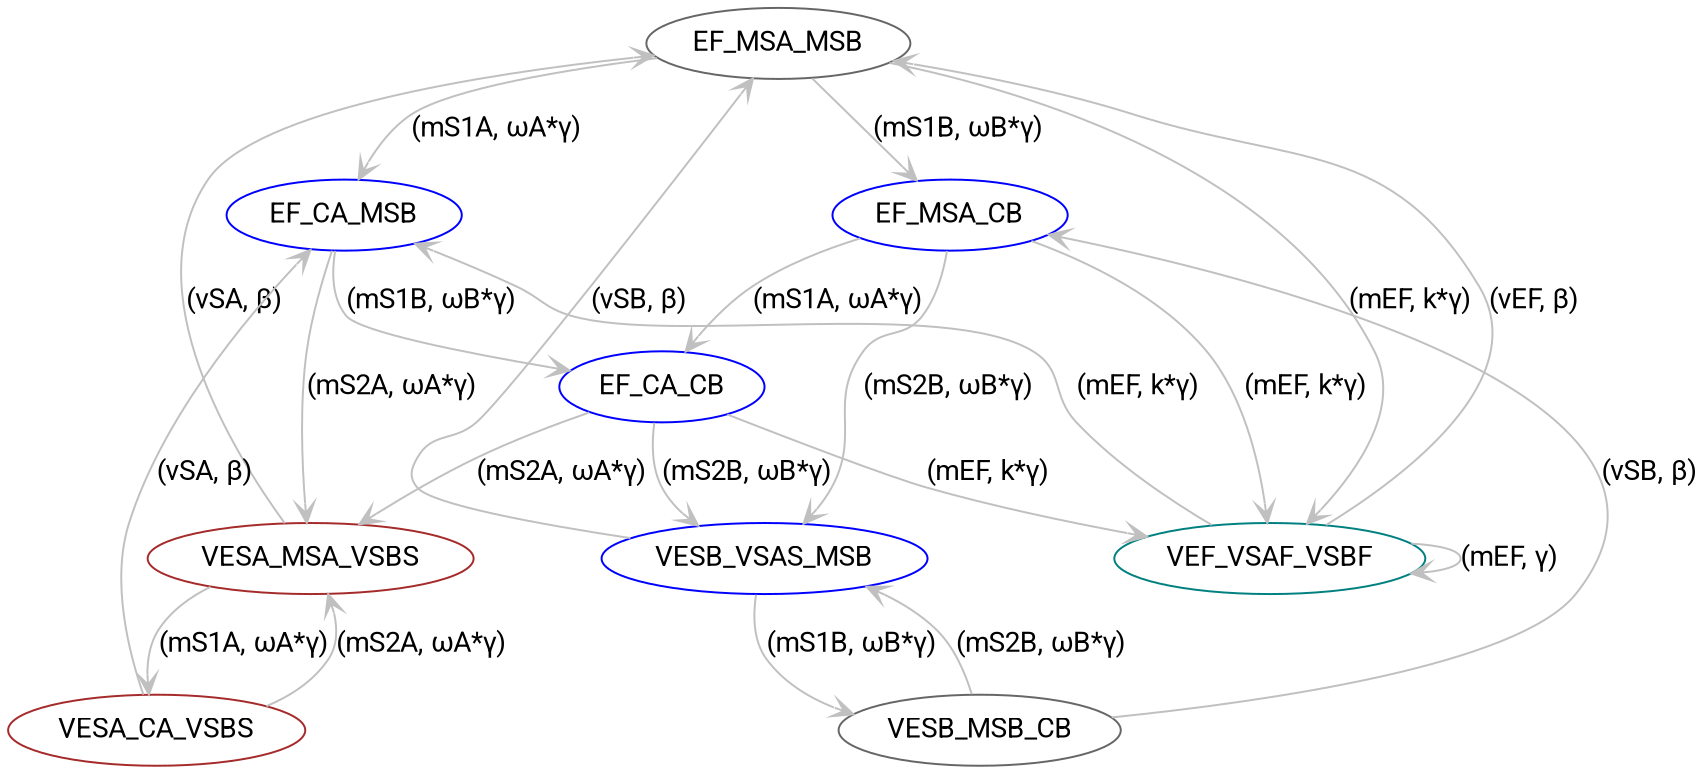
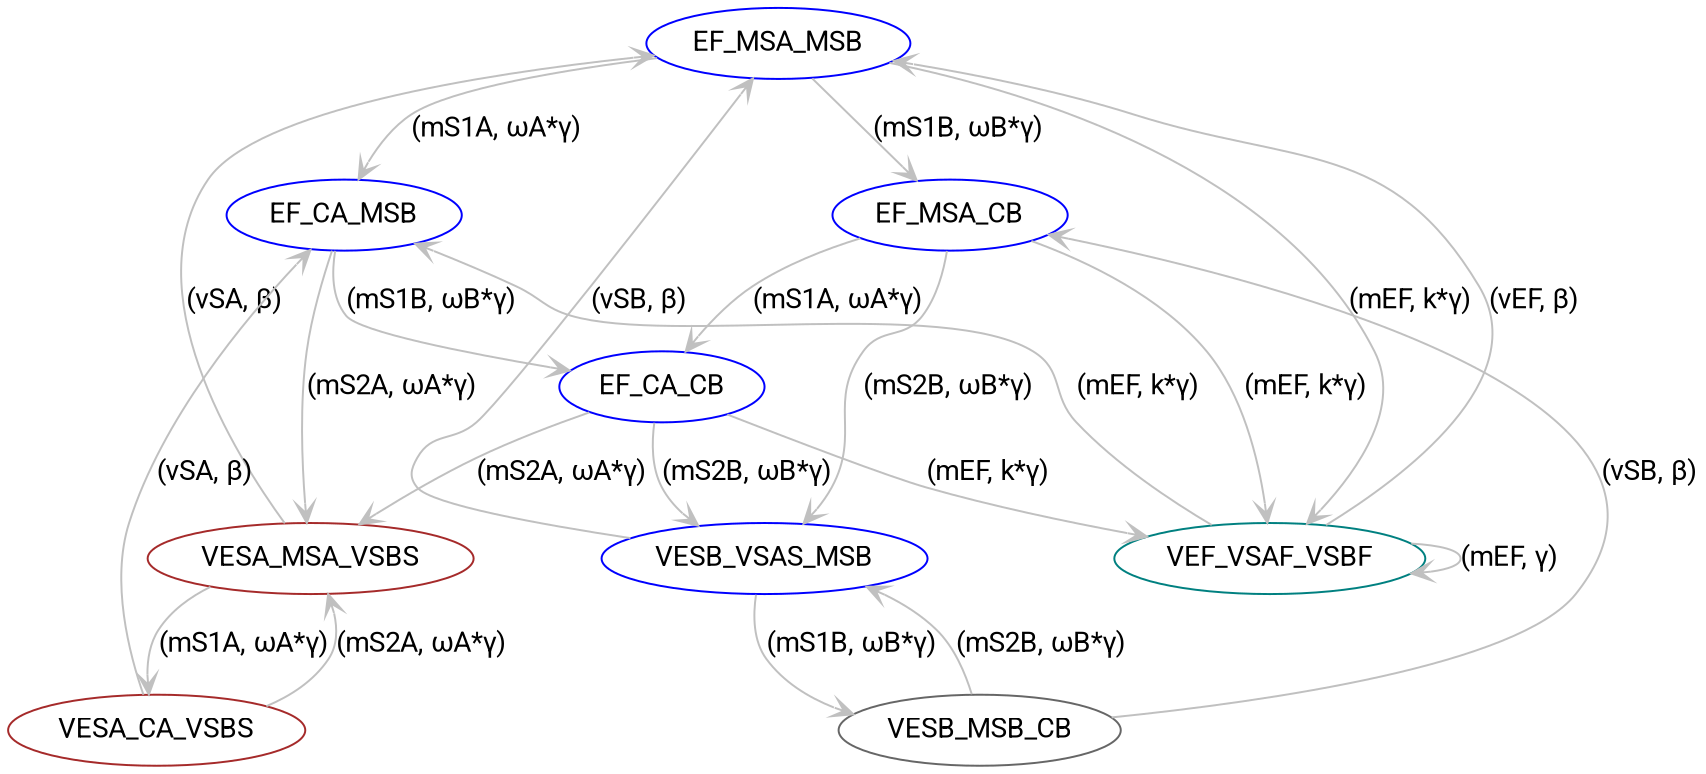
node "EF_MSA_MSB": color gray40 -> blue
